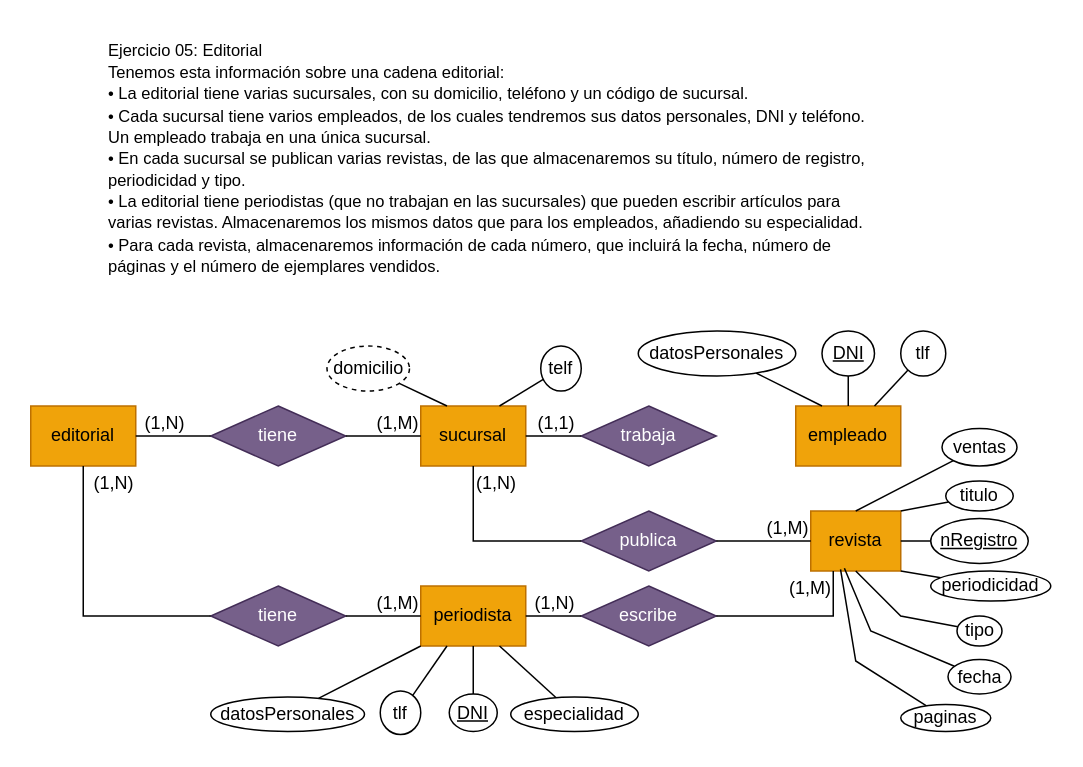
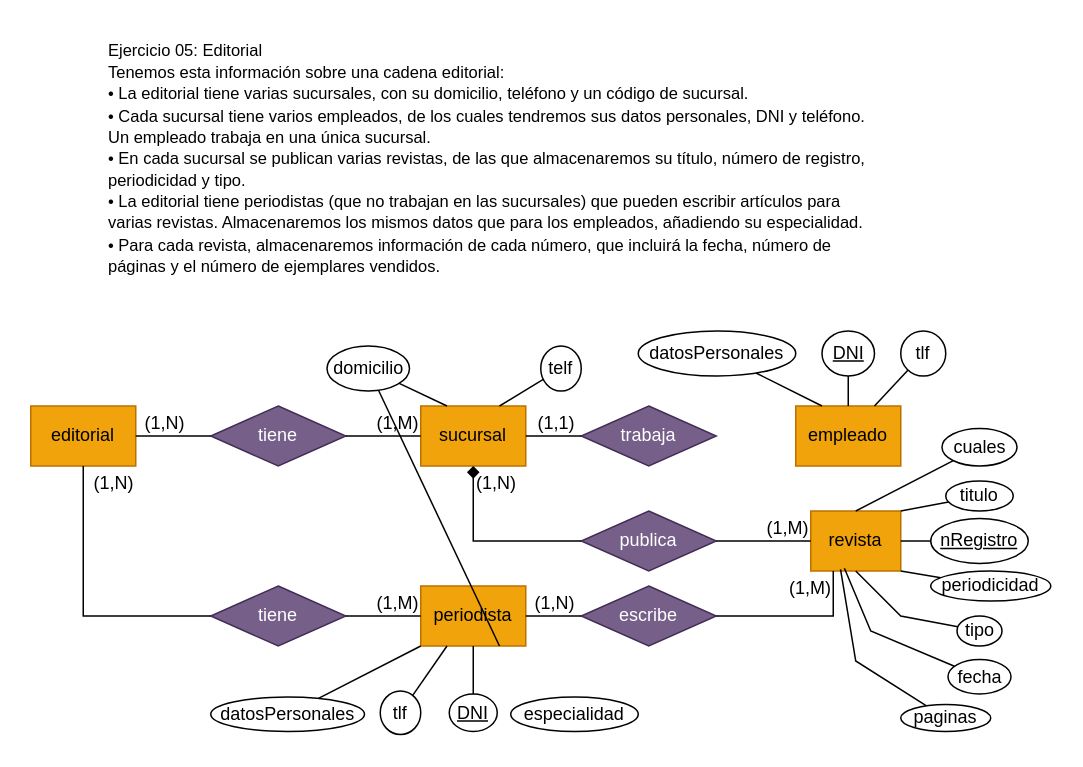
node "domicilio": style dashed -> solid
node "ventas": label "ventas" -> "cuales"
edge "sucursal" -- "publica": arrowhead none -> diamond
edge "periodista" -- "especialidad": now "periodista" -- "domicilio"
